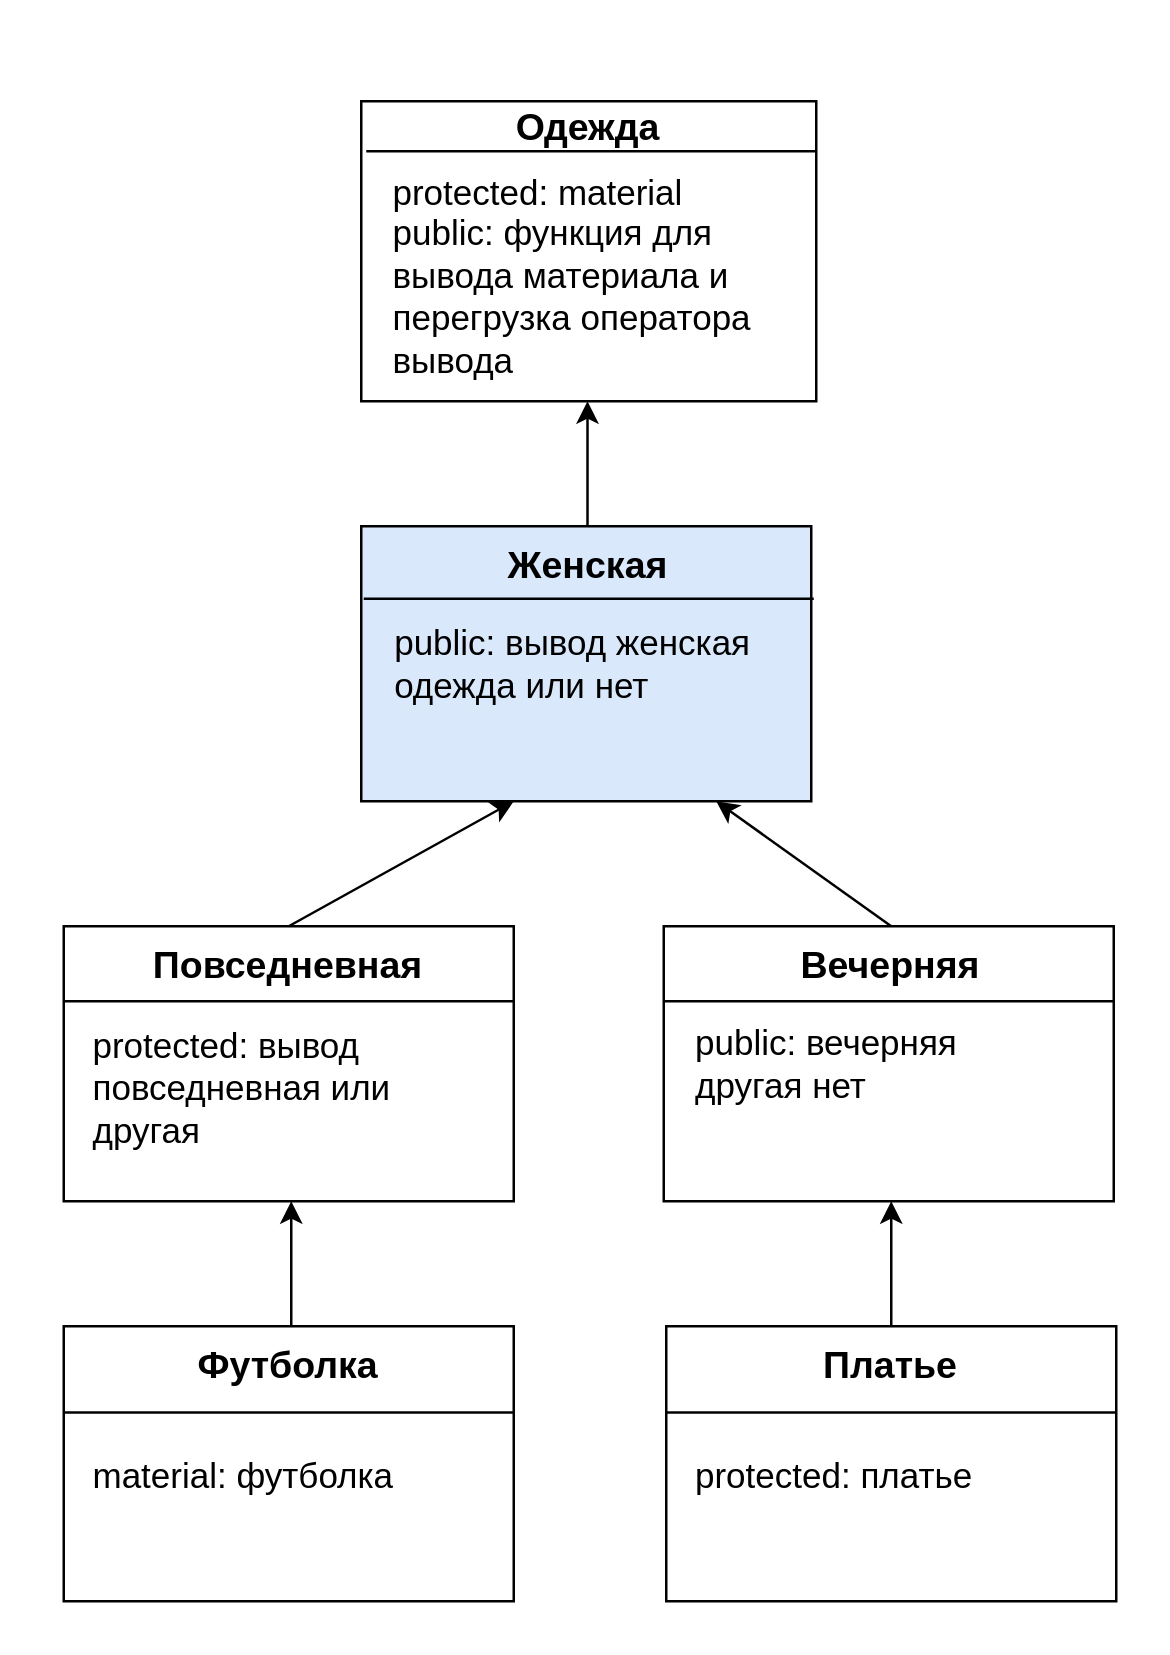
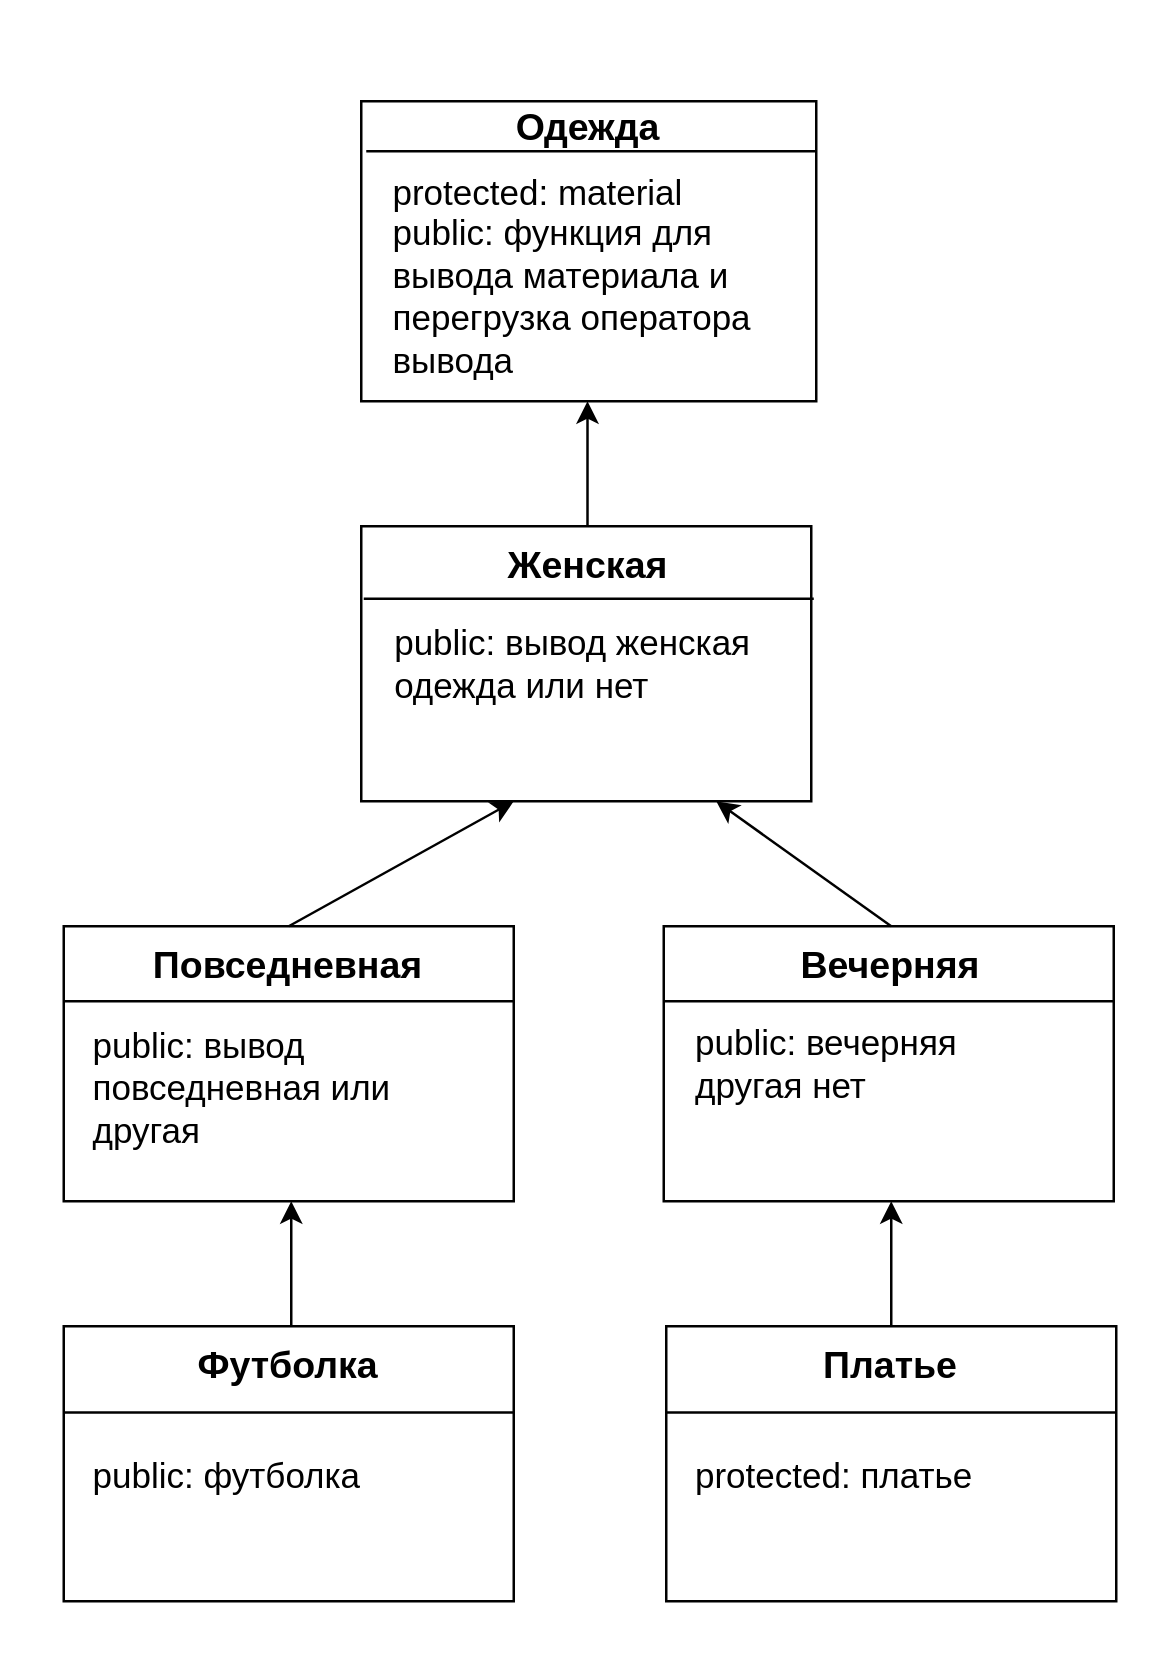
node "public: вывод женская одежда или нет": fillcolor #dae8fc -> #ffffff
node "protected: вывод повседневная или другая": label "protected: вывод повседневная или другая" -> "public: вывод повседневная или другая"
node "material: футболка": label "material: футболка" -> "public: футболка"
